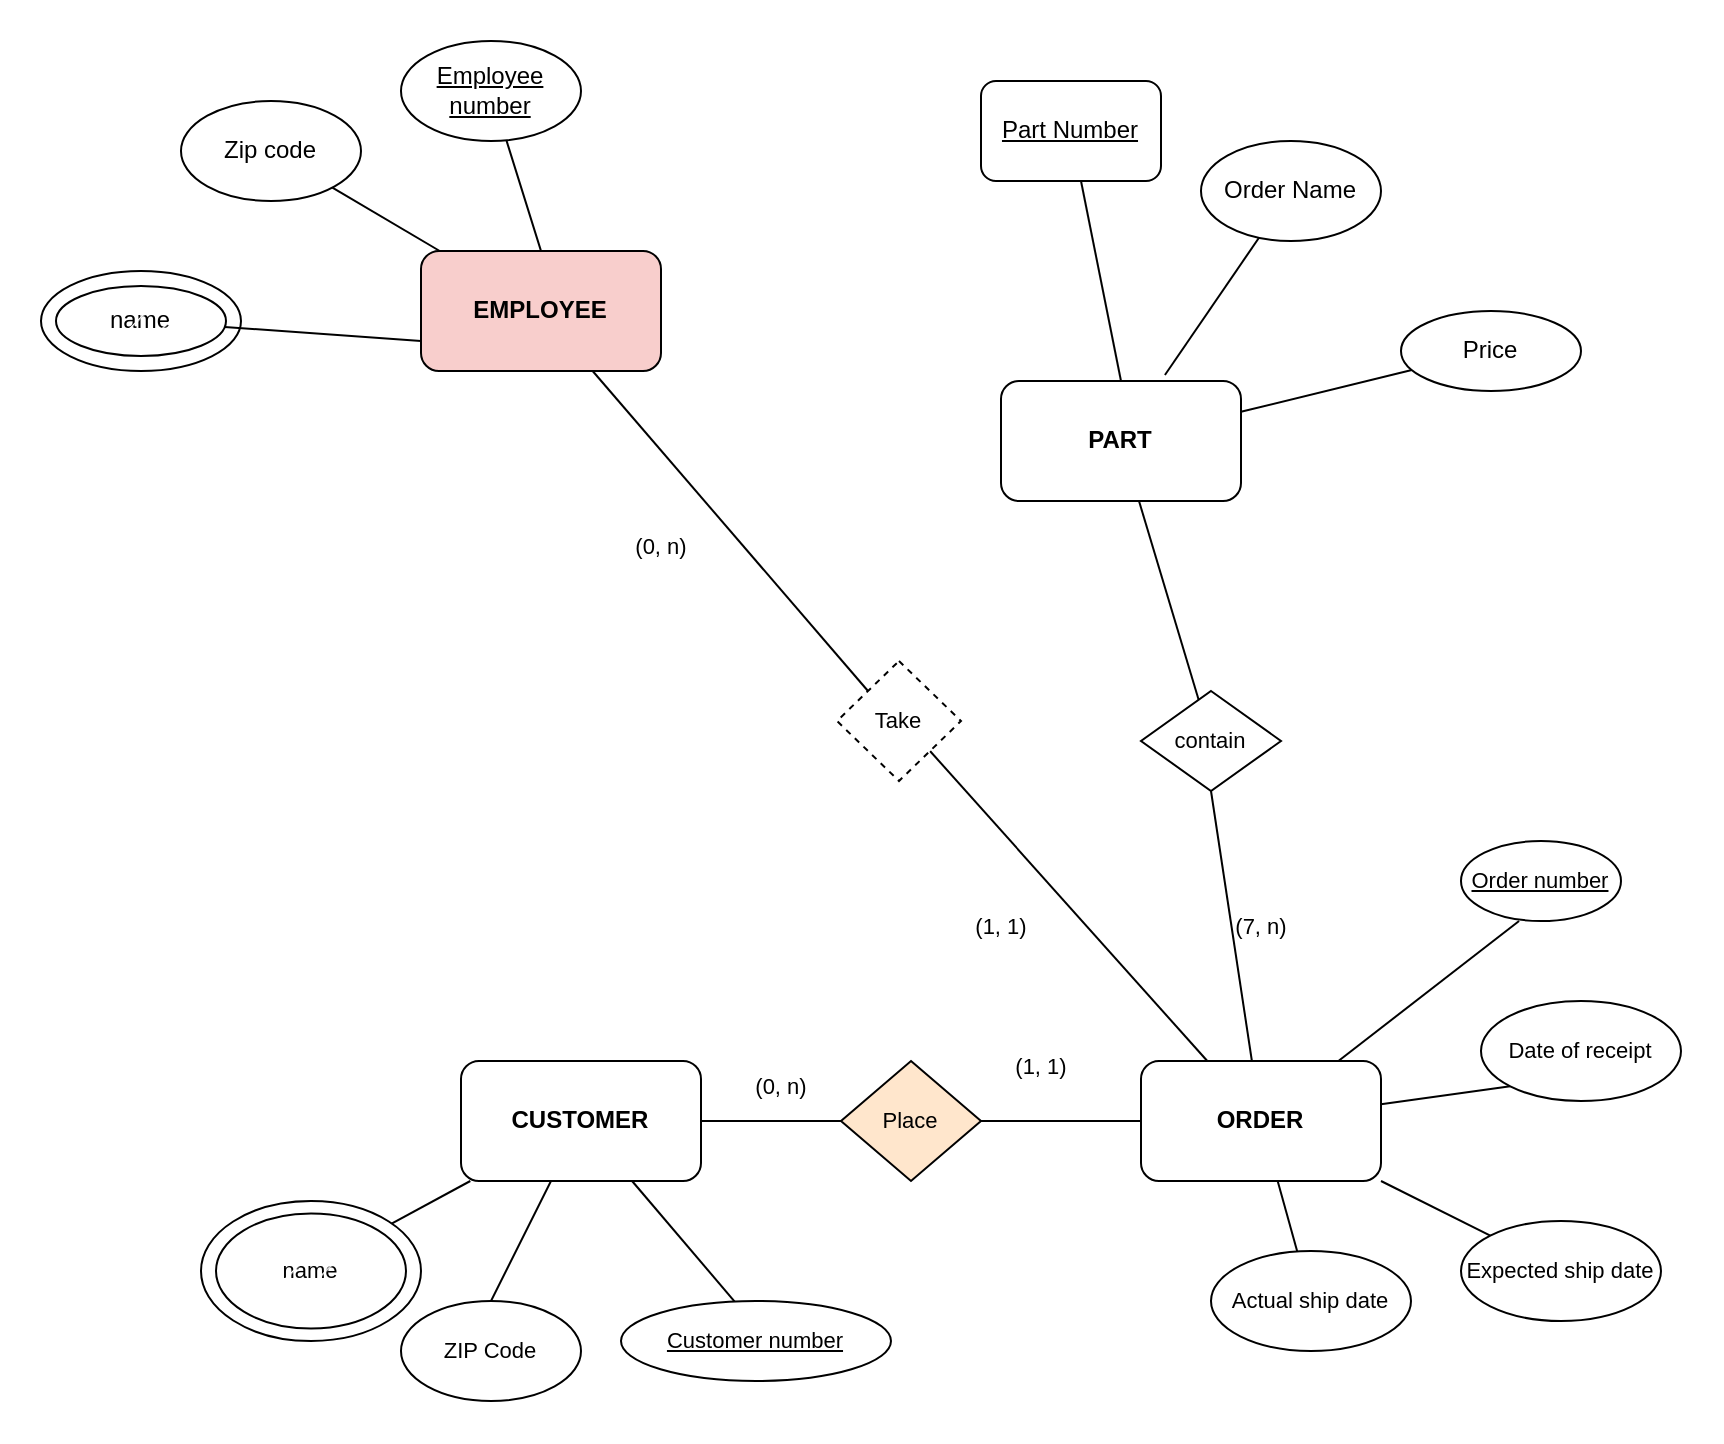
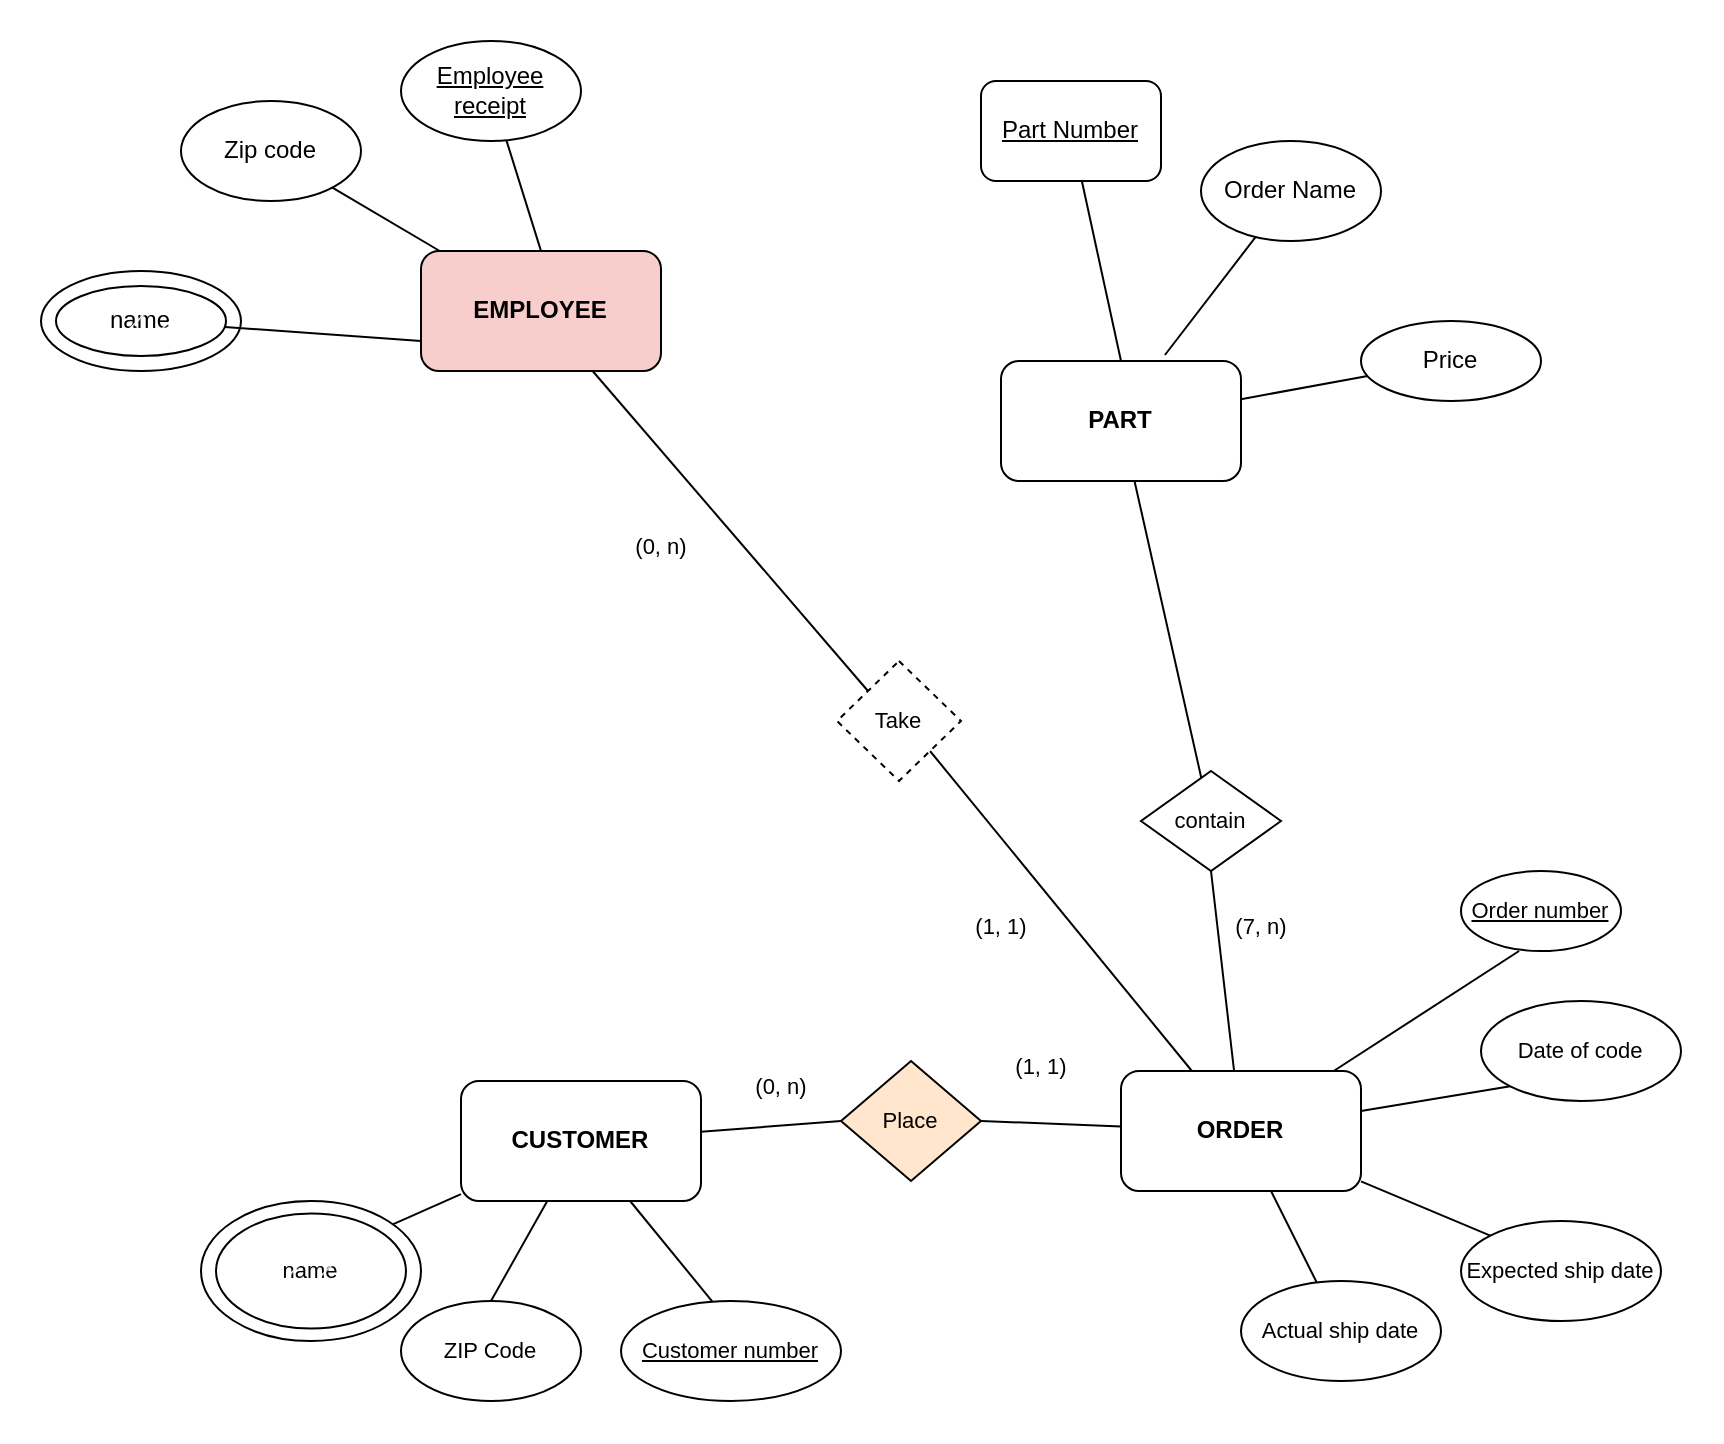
node "Employee number": label "Employee number" -> "Employee receipt"
node "Price": moved (1491, 351) -> (1451, 361)
node "PART": moved (1121, 441) -> (1121, 421)
node "contain": moved (1211, 741) -> (1211, 821)
node "Order number": moved (1541, 881) -> (1541, 911)
node "Date of receipt": label "Date of receipt" -> "Date of code"
node "CUSTOMER": moved (581, 1121) -> (581, 1141)
node "ORDER": moved (1261, 1121) -> (1241, 1131)
node "Actual ship date": moved (1311, 1301) -> (1341, 1331)
node "Customer number": size 270x80 -> 220x100
